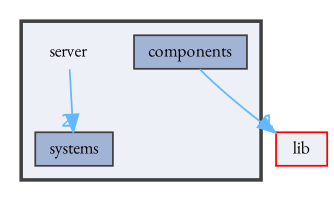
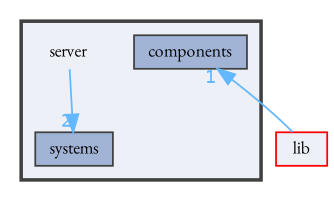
edge "components" -> "lib": reversed
